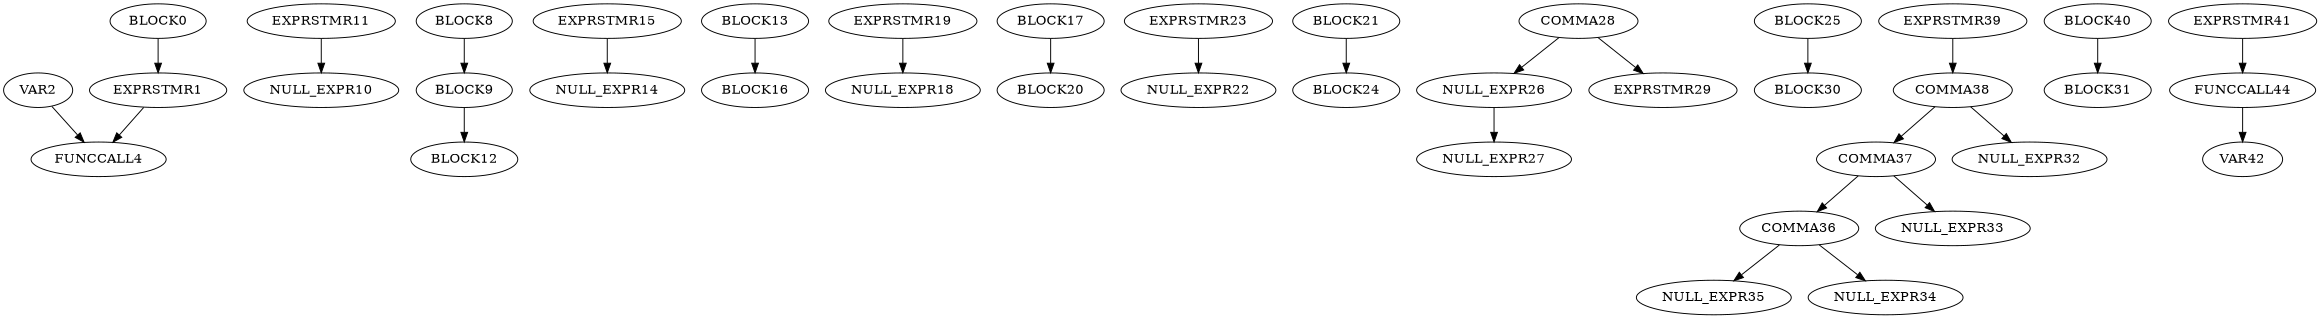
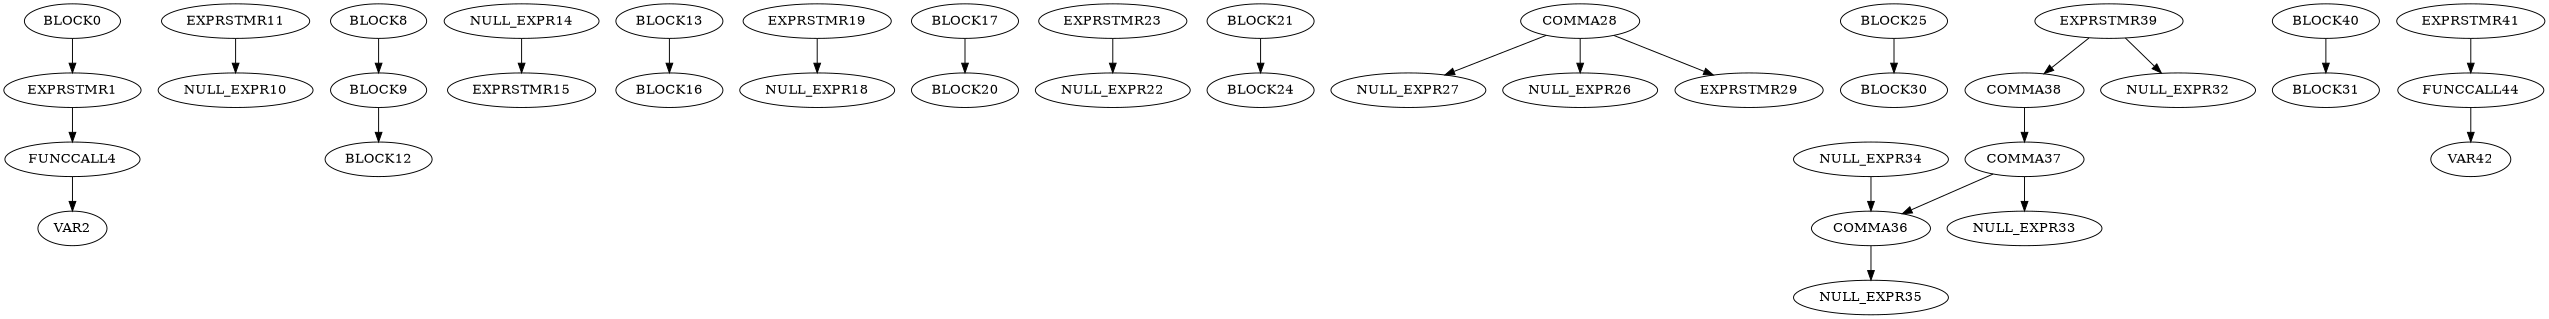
edge "EXPRSTMR15" -> "NULL_EXPR14": reversed
edge "NULL_EXPR26" -> "NULL_EXPR27": now "COMMA28" -> "NULL_EXPR27"
edge "VAR2" -> "FUNCCALL4": reversed
edge "COMMA38" -> "NULL_EXPR32": now "EXPRSTMR39" -> "NULL_EXPR32"
edge "COMMA36" -> "NULL_EXPR34": reversed
